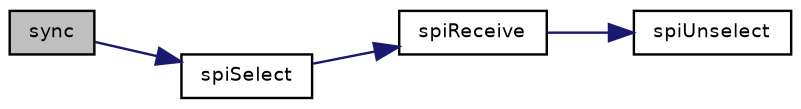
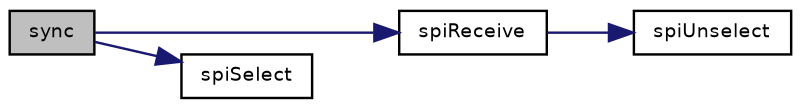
edge "spiSelect" -> "spiReceive": now "sync" -> "spiReceive"
